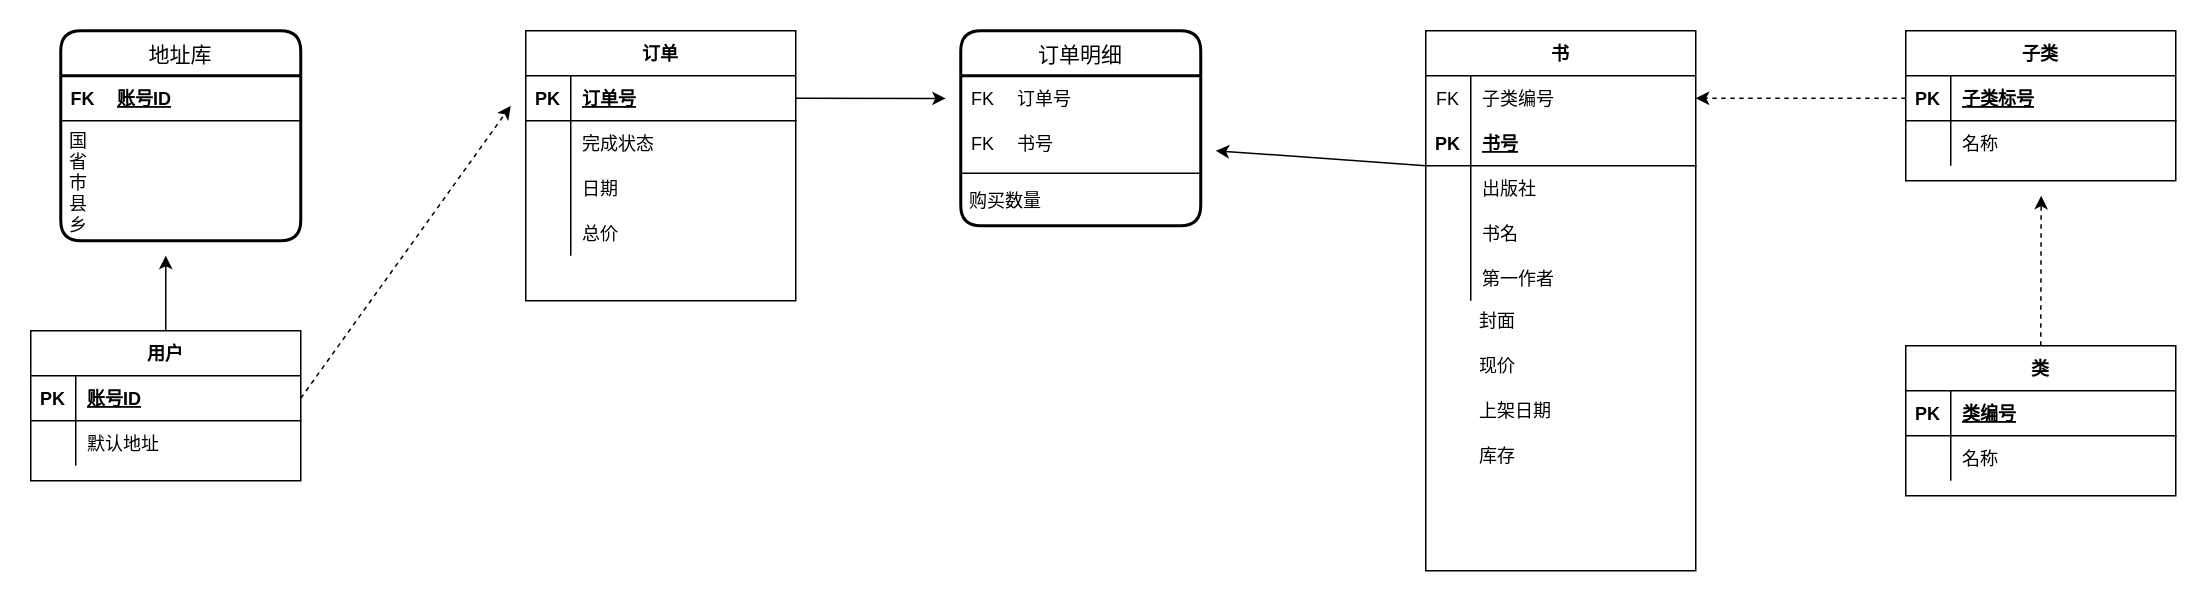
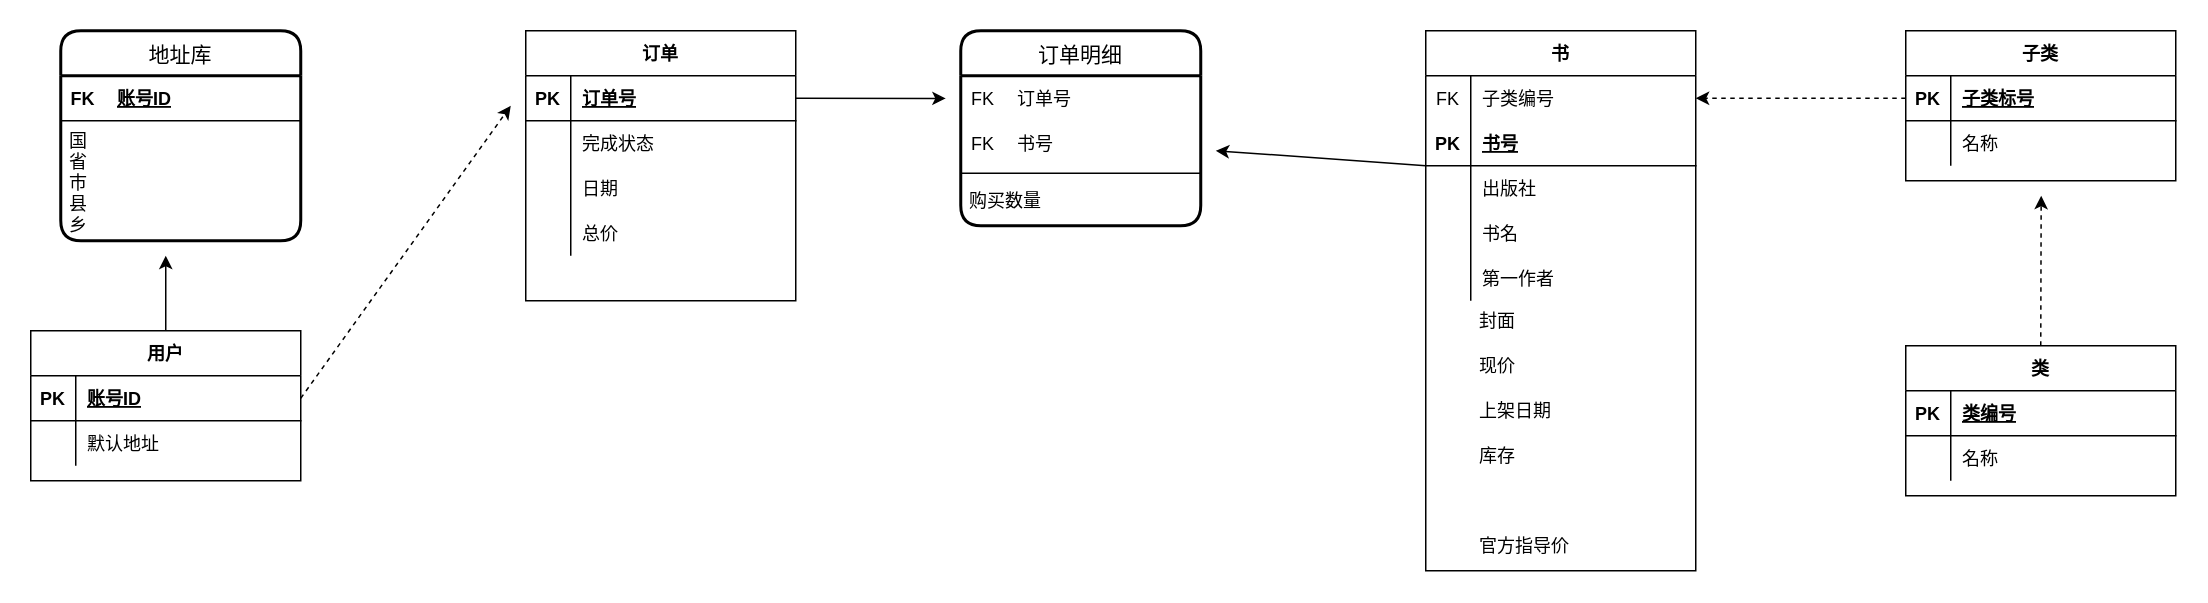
node "官方指导价": added
